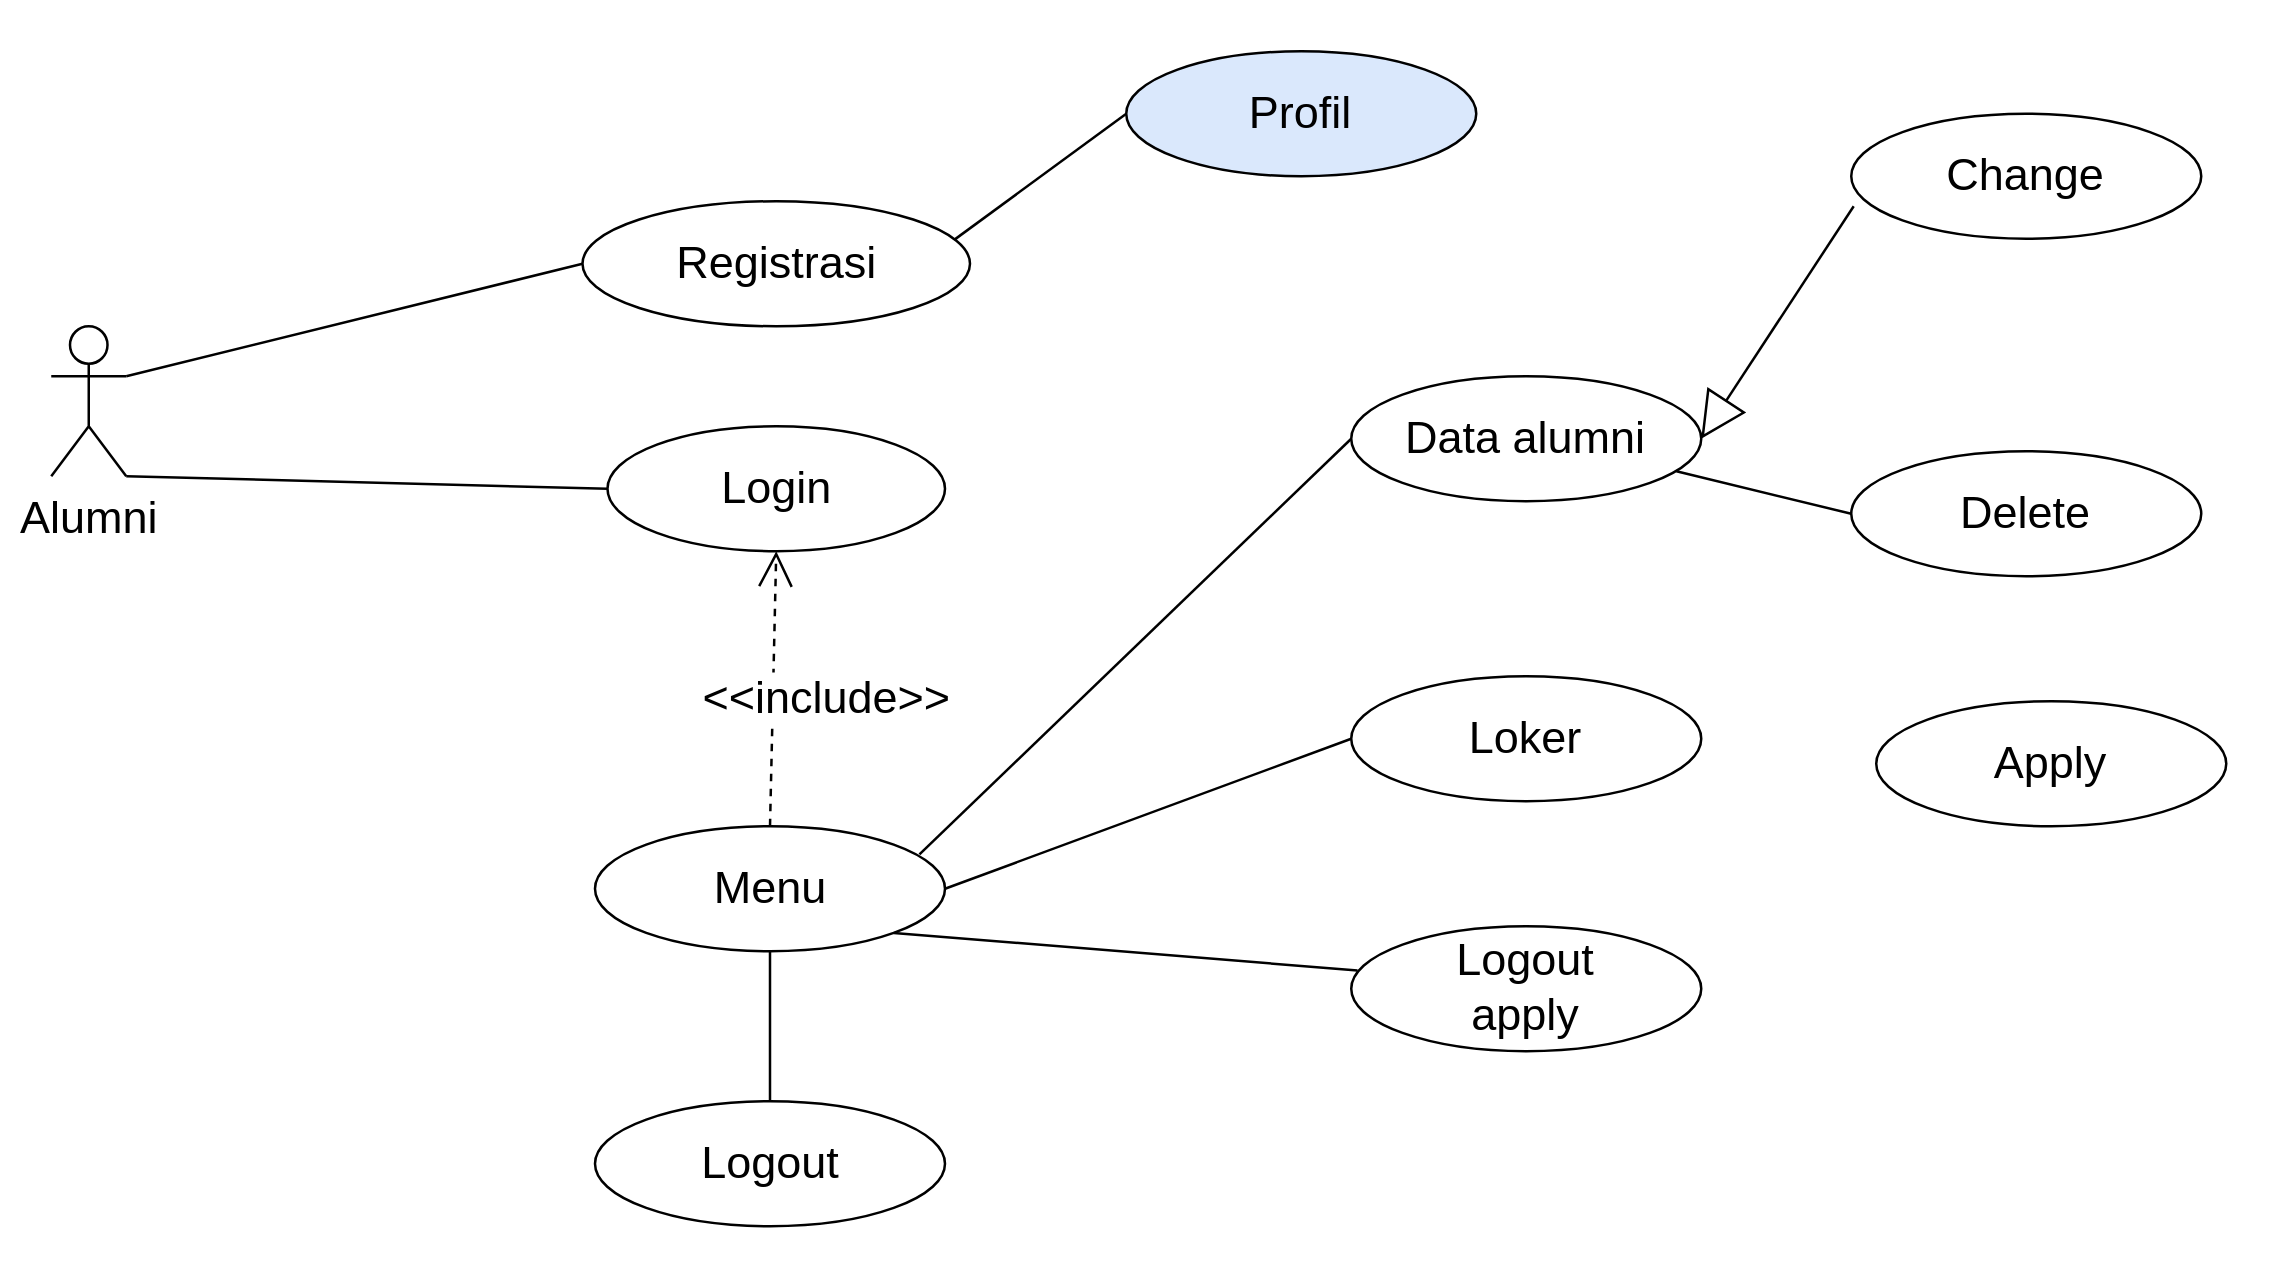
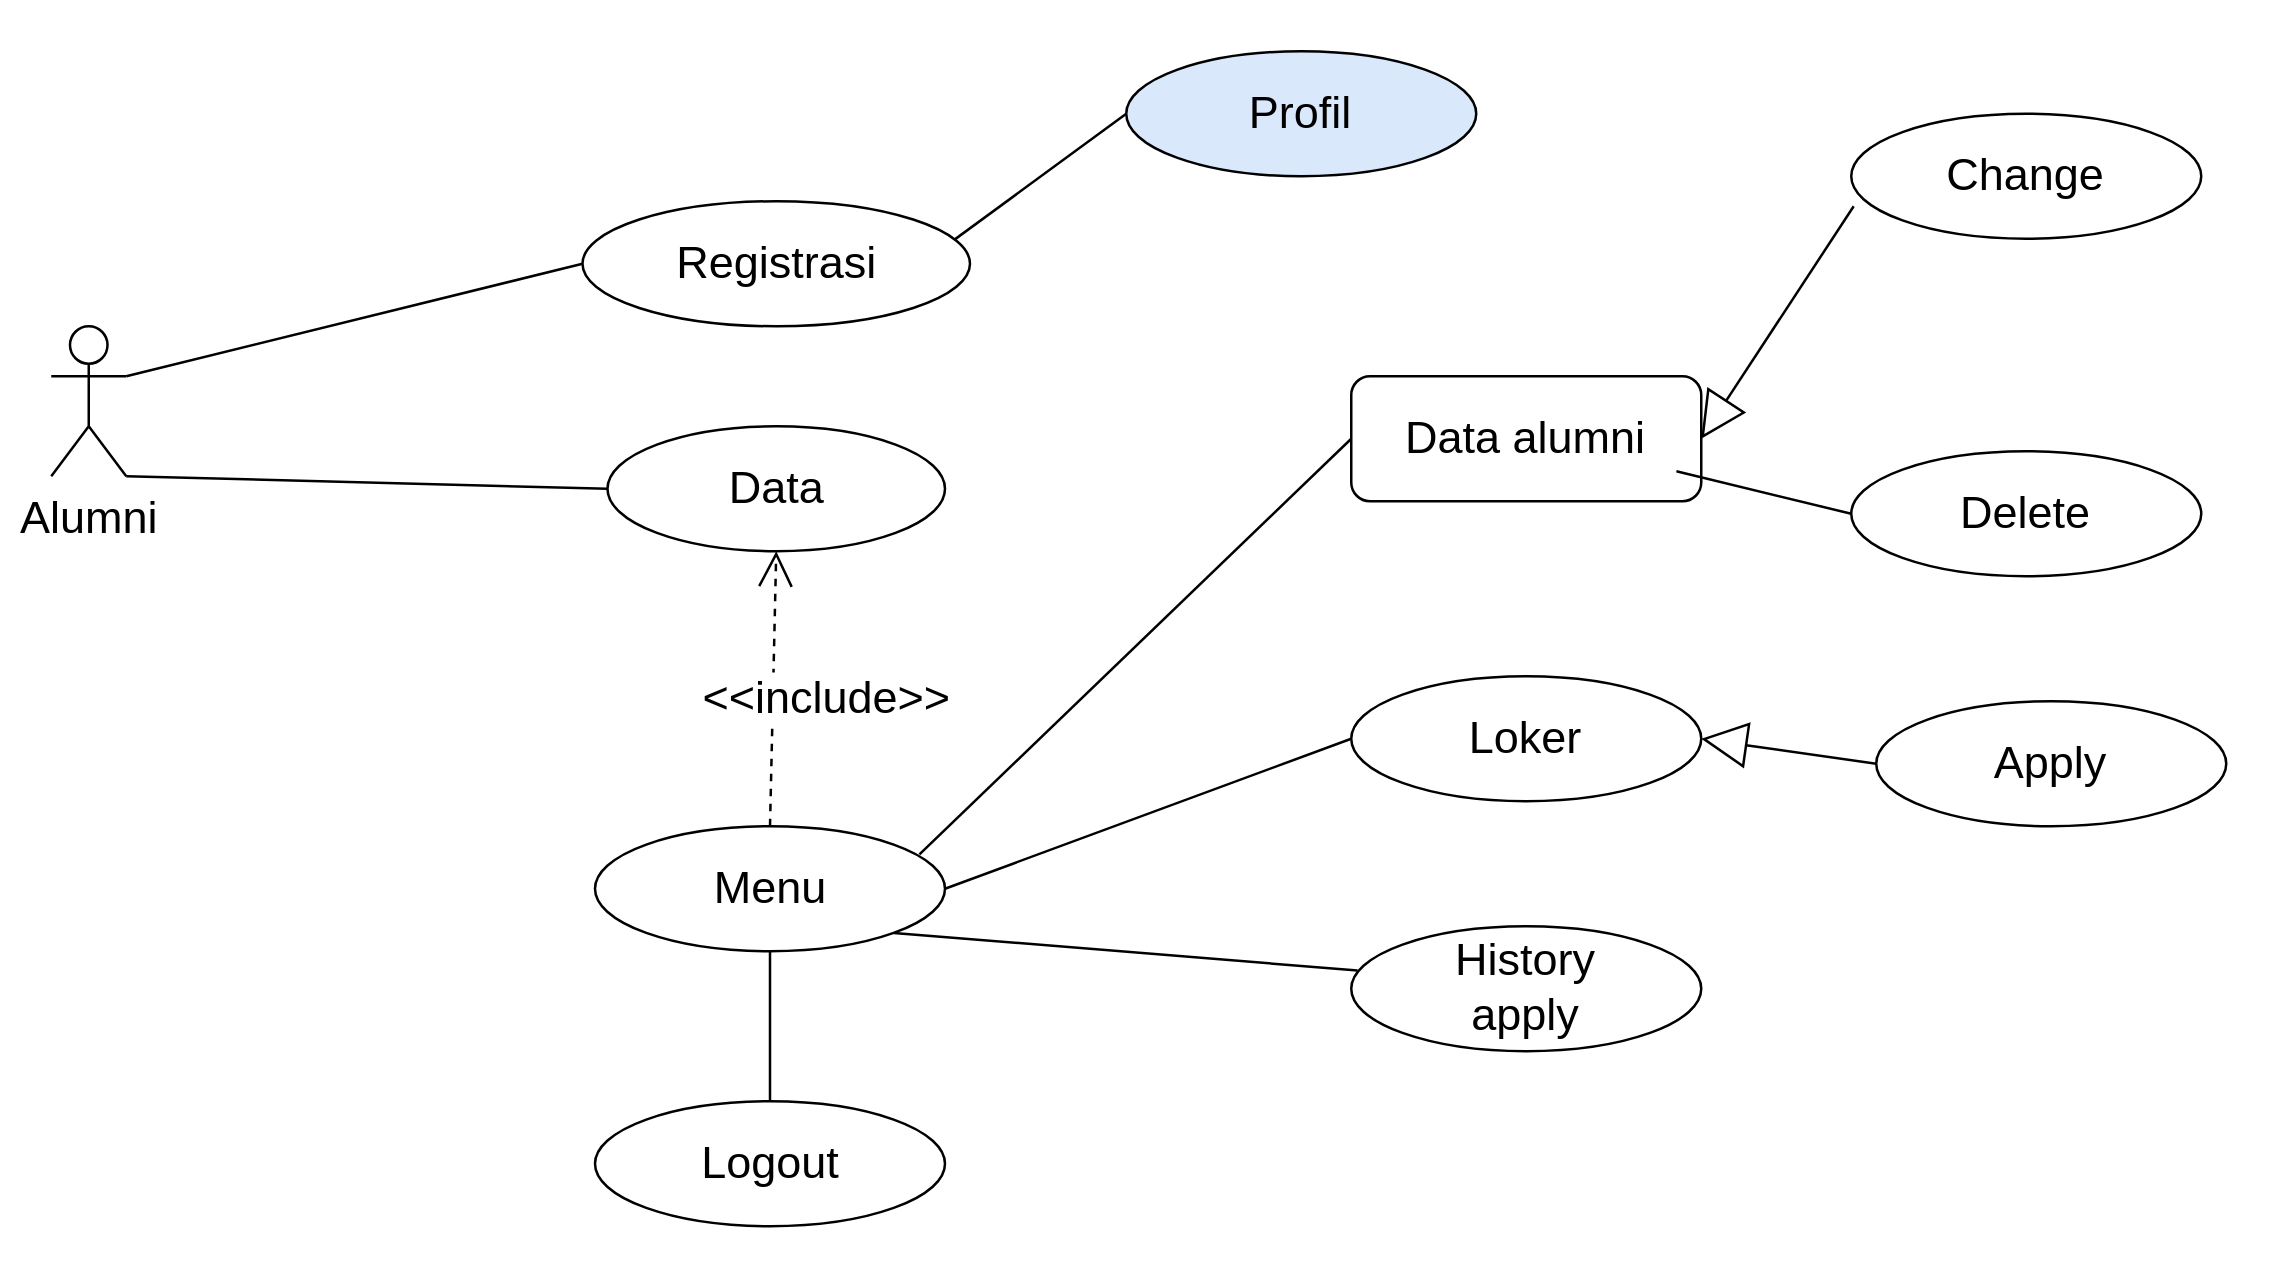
node "Data alumni": shape ellipse -> rounded rectangle
node "Login": label "Login" -> "Data"
edge "Apply" -> "Loker": added
node "Logout apply": label "Logout apply" -> "History apply"
